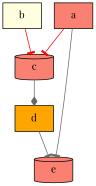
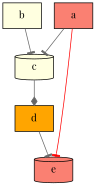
edge "b" -> "c": color red -> gray40
edge "a" -> "c": color red -> gray40
node "c": fillcolor salmon -> lightyellow
edge "a" -> "e": color gray40 -> red
